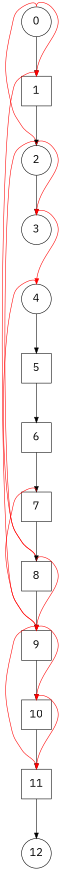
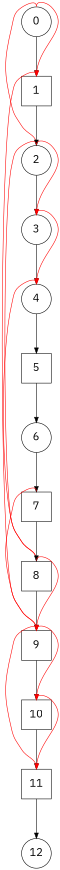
edge "3" -> "4": added
node "6": shape square -> ellipse
